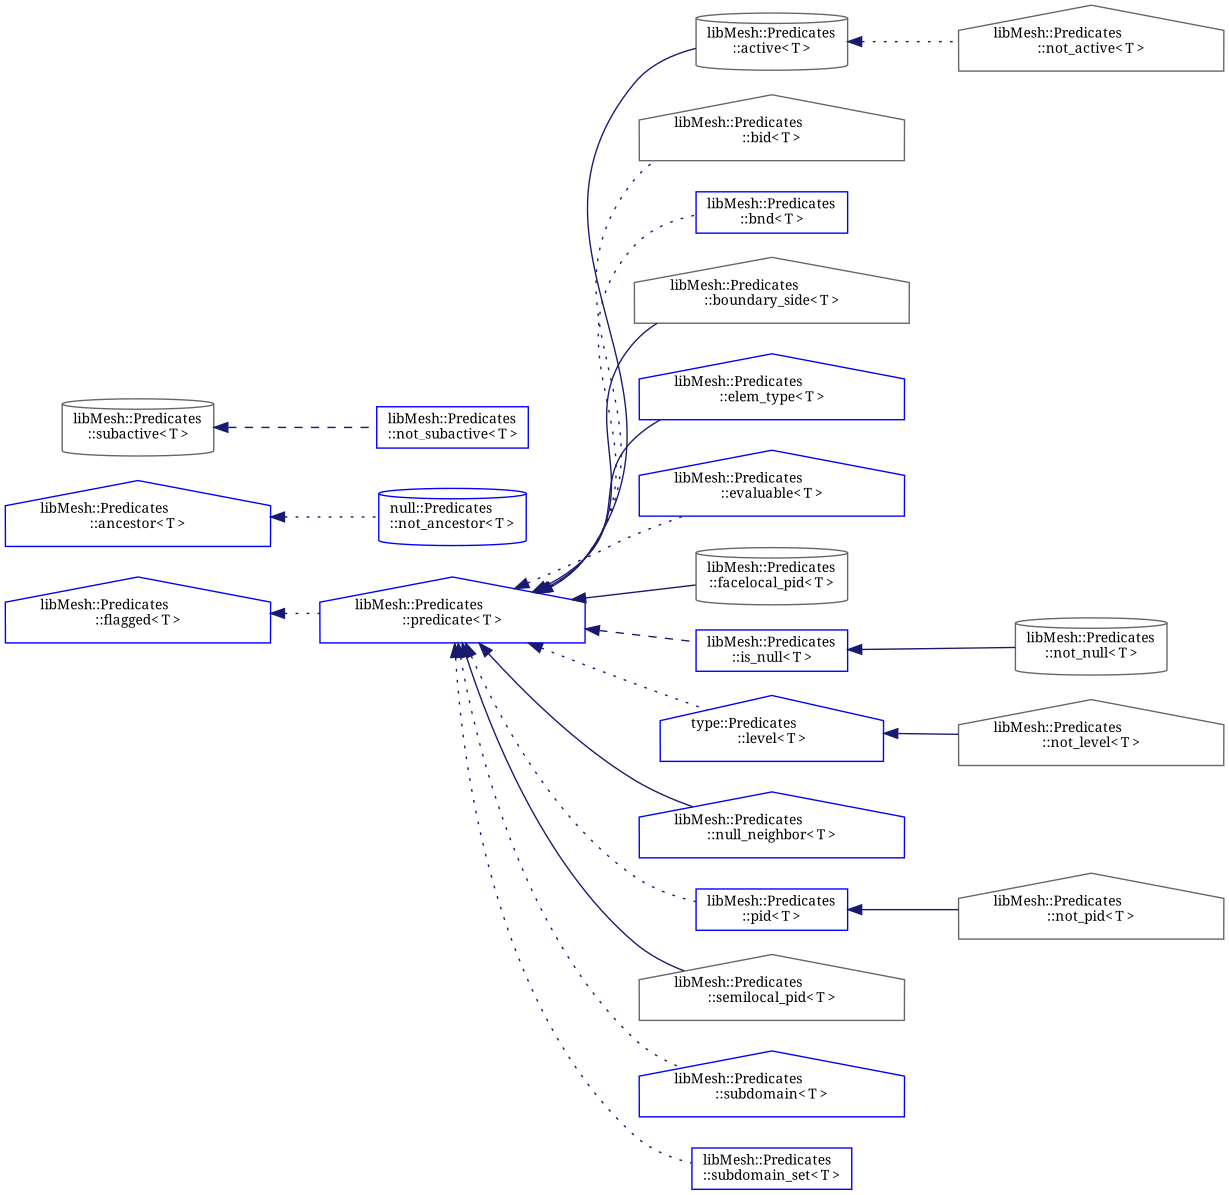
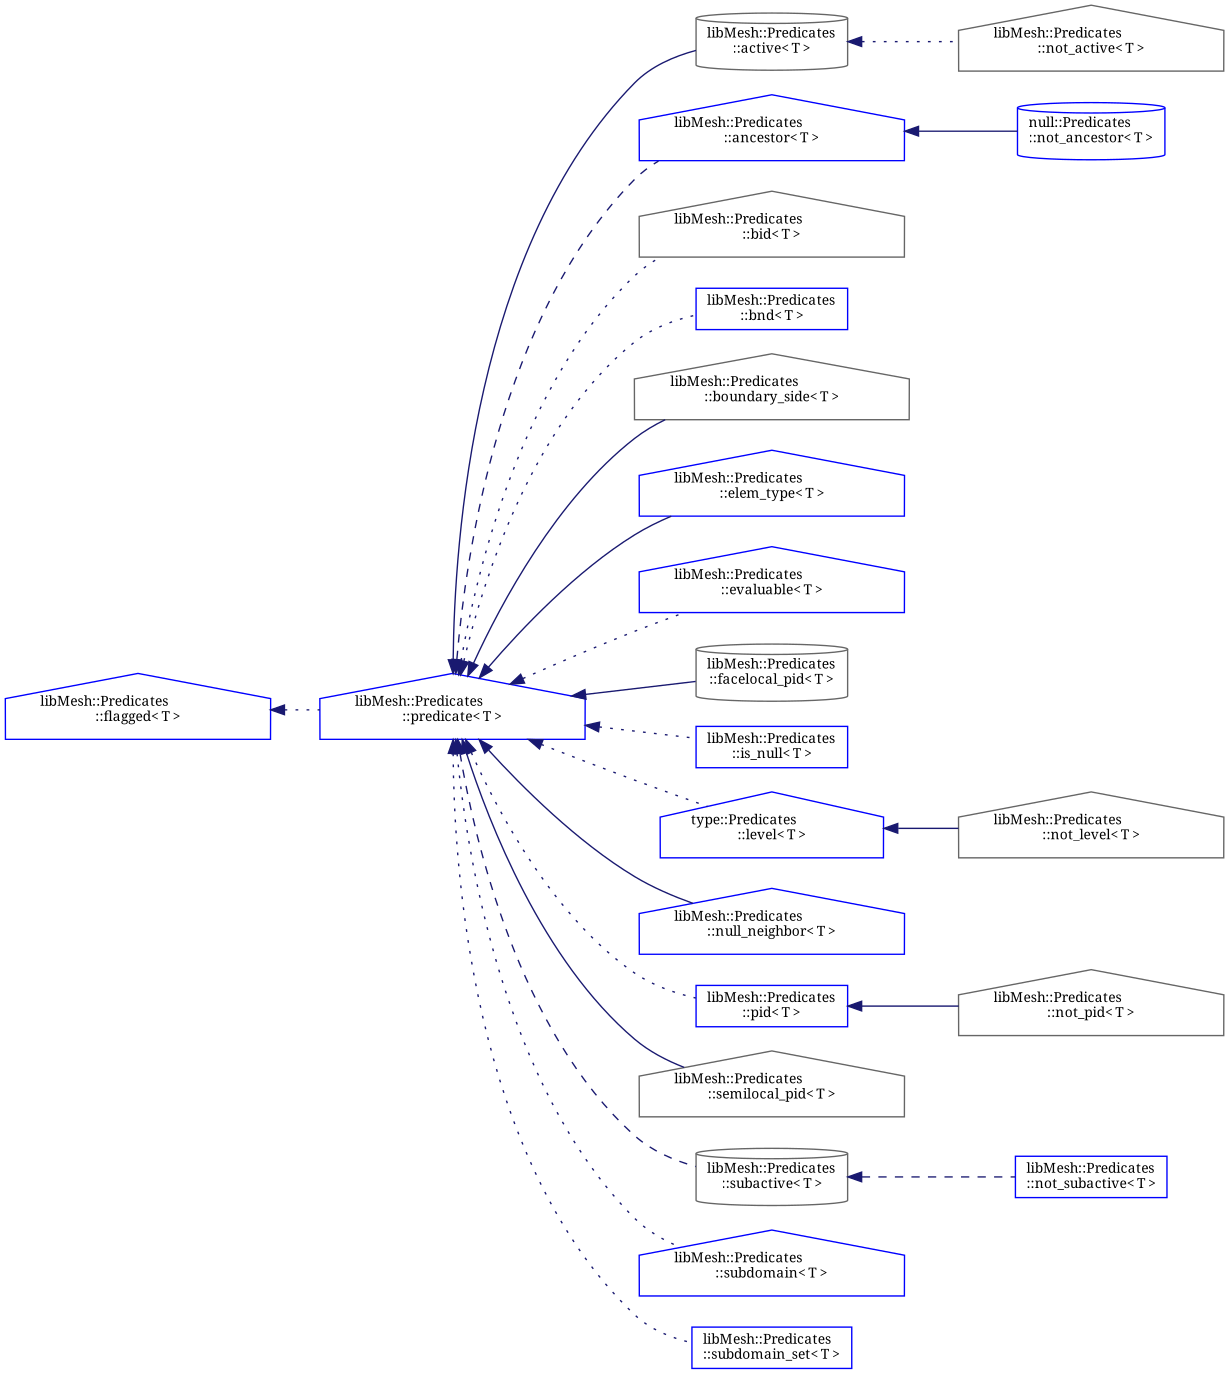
edge "libMesh::Predicates ::ancestor< T >" -> "libMesh::Predicates ::predicate< T >": added
edge "null::Predicates ::not_ancestor< T >" -> "libMesh::Predicates ::ancestor< T >": style dotted -> solid
edge "libMesh::Predicates ::is_null< T >" -> "libMesh::Predicates ::predicate< T >": style dashed -> dotted
node "libMesh::Predicates ::not_null< T >": removed
edge "libMesh::Predicates ::subactive< T >" -> "libMesh::Predicates ::predicate< T >": added
